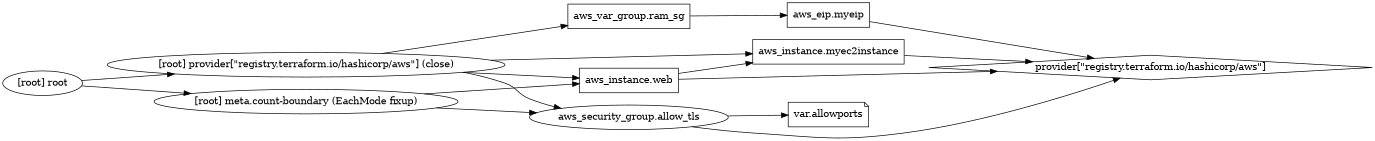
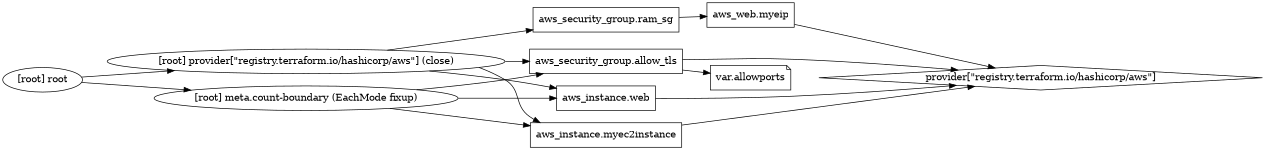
node "aws_eip.myeip": label "aws_eip.myeip" -> "aws_web.myeip"
node "aws_var_group.ram_sg": label "aws_var_group.ram_sg" -> "aws_security_group.ram_sg"
edge "aws_instance.web" -> "aws_instance.myec2instance": now "[root] meta.count-boundary (EachMode fixup)" -> "aws_instance.myec2instance"
node "aws_security_group.allow_tls": shape ellipse -> box
